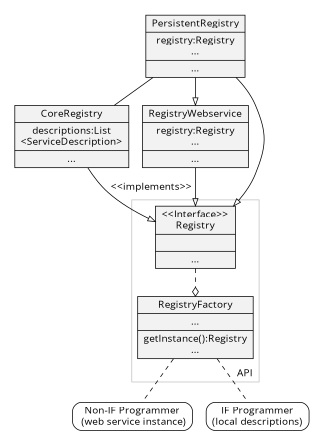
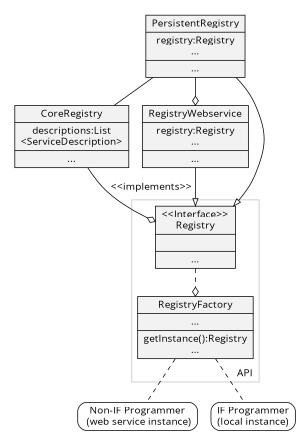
edge "PersistentRegistry" -> "RegistryWebservice": arrowhead empty -> odiamond
edge "CoreRegistry" -> "Registry": arrowhead empty -> odiamond
node "IF Programmer (local descriptions)": label "IF Programmer (local descriptions)" -> "IF Programmer (local instance)"
